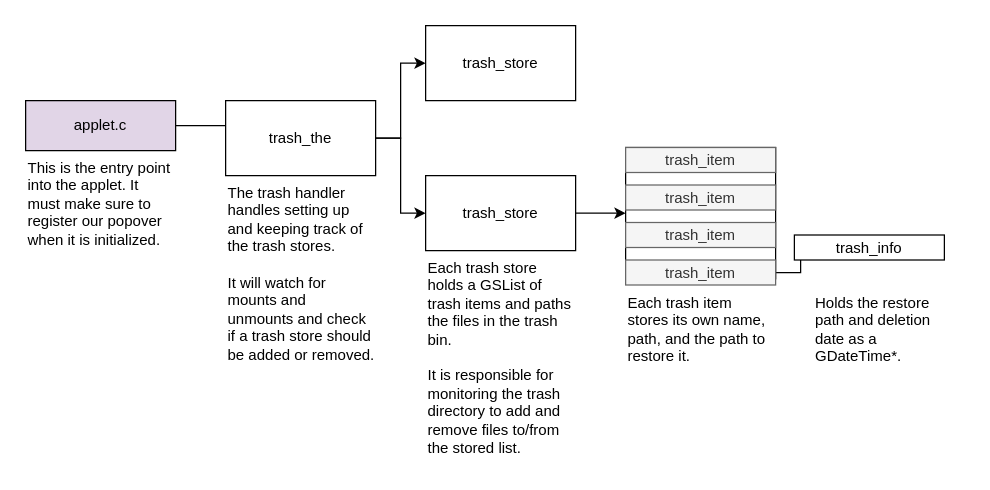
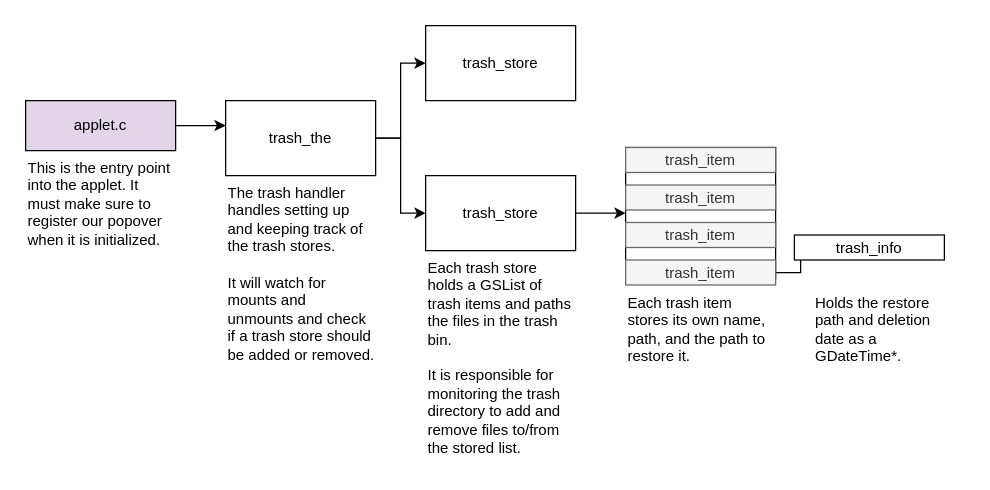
edge "applet.c" -- "trash_the": arrowhead none -> classic
